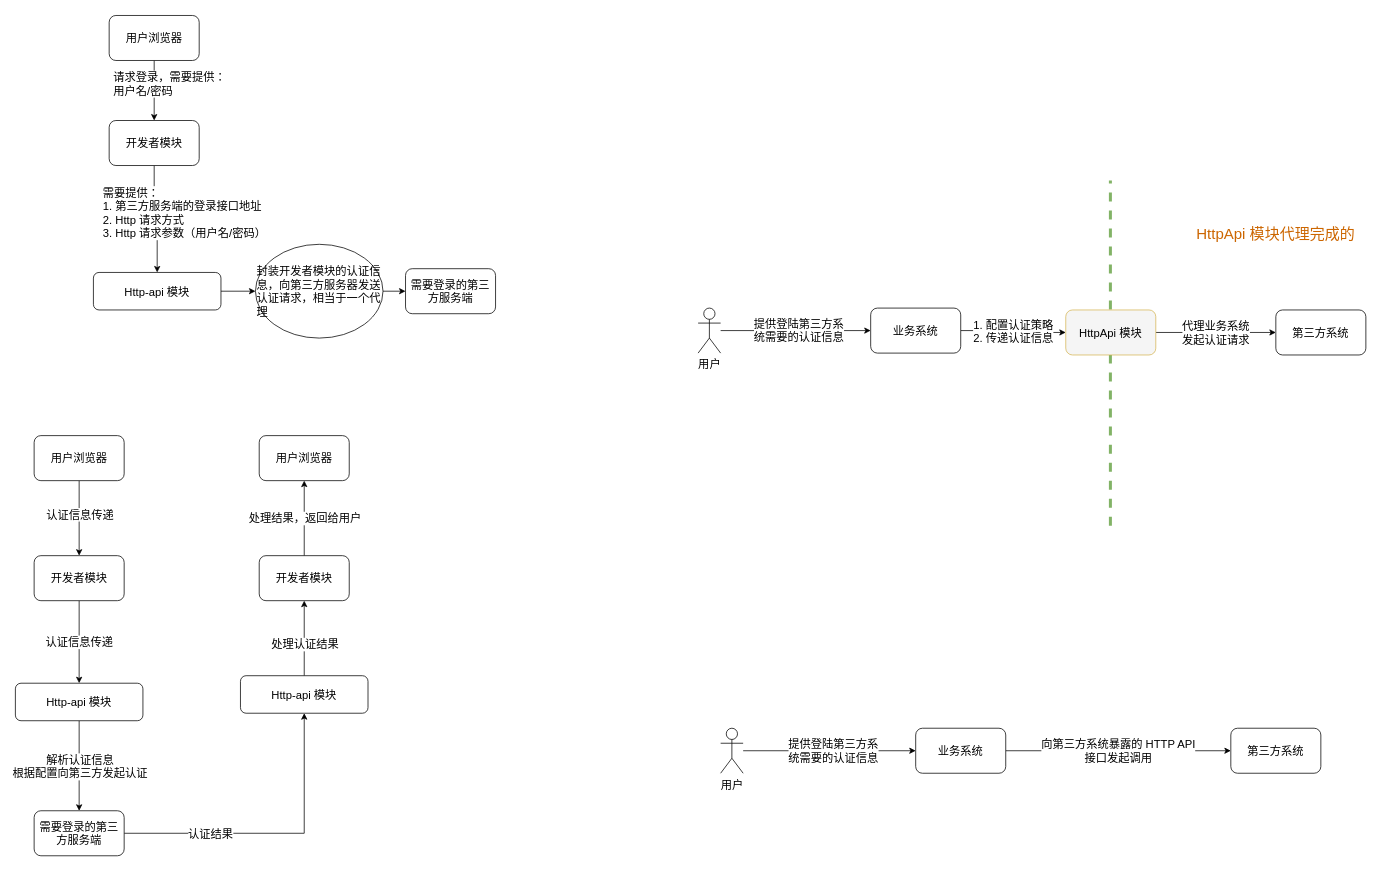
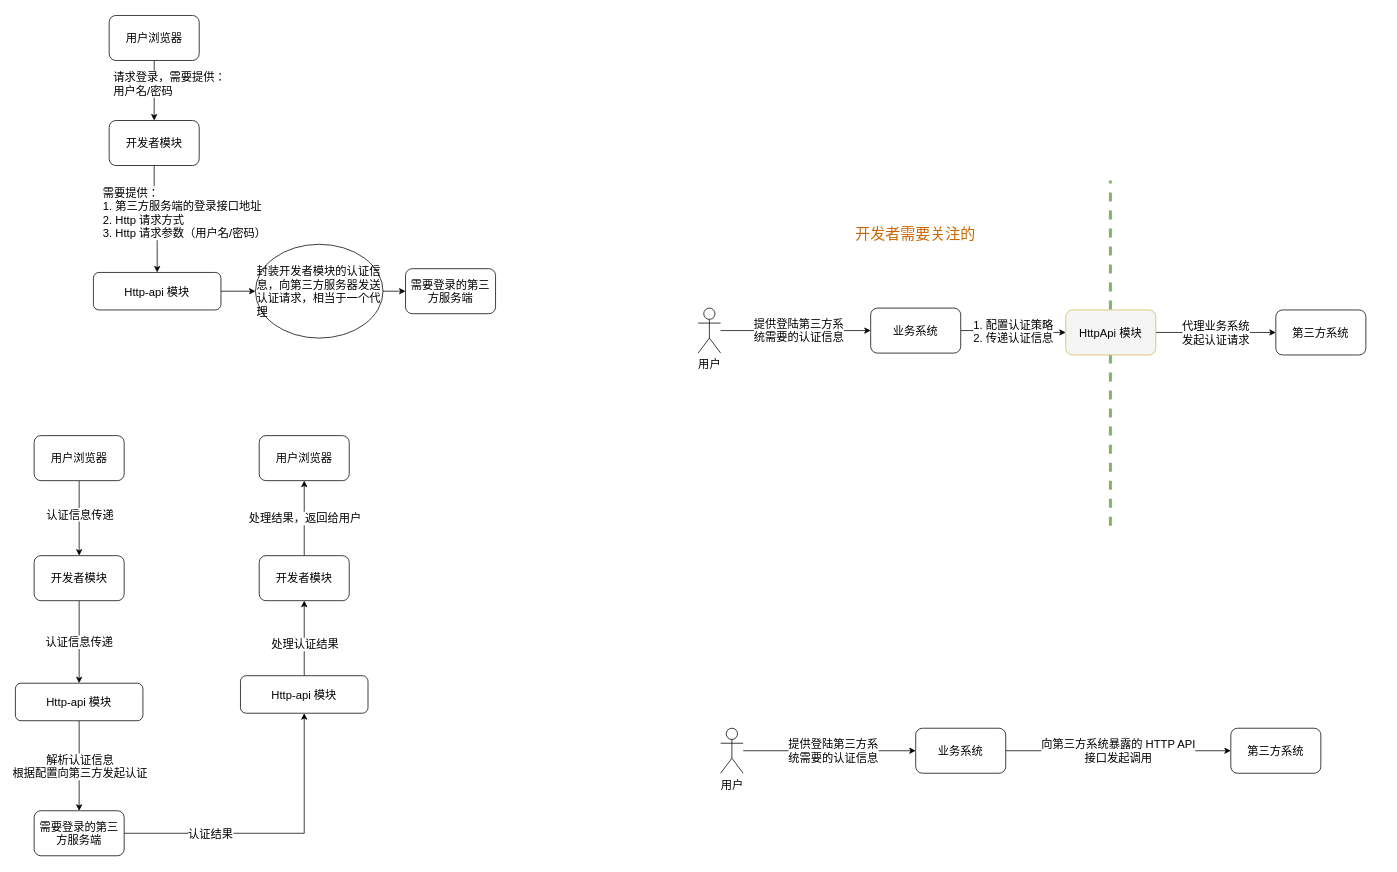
node "开发者需要关注的": added
node "HttpApi 模块代理完成的": removed
